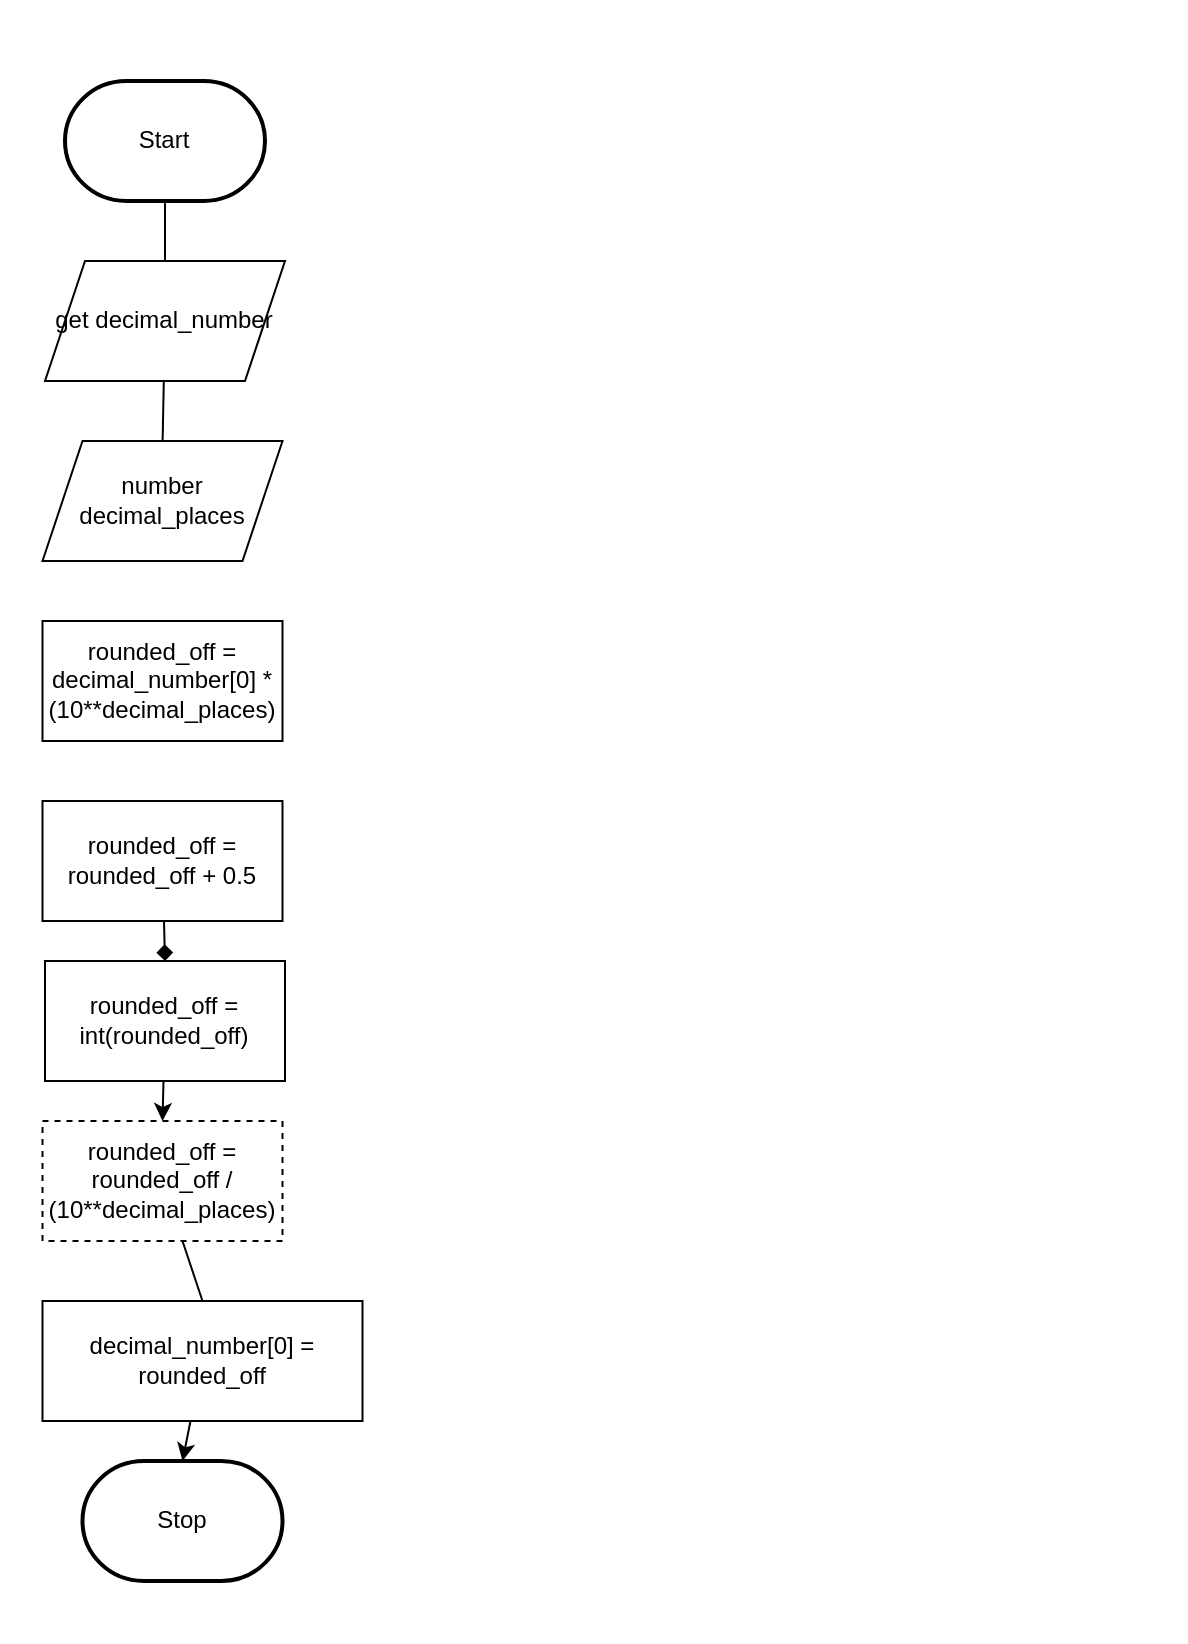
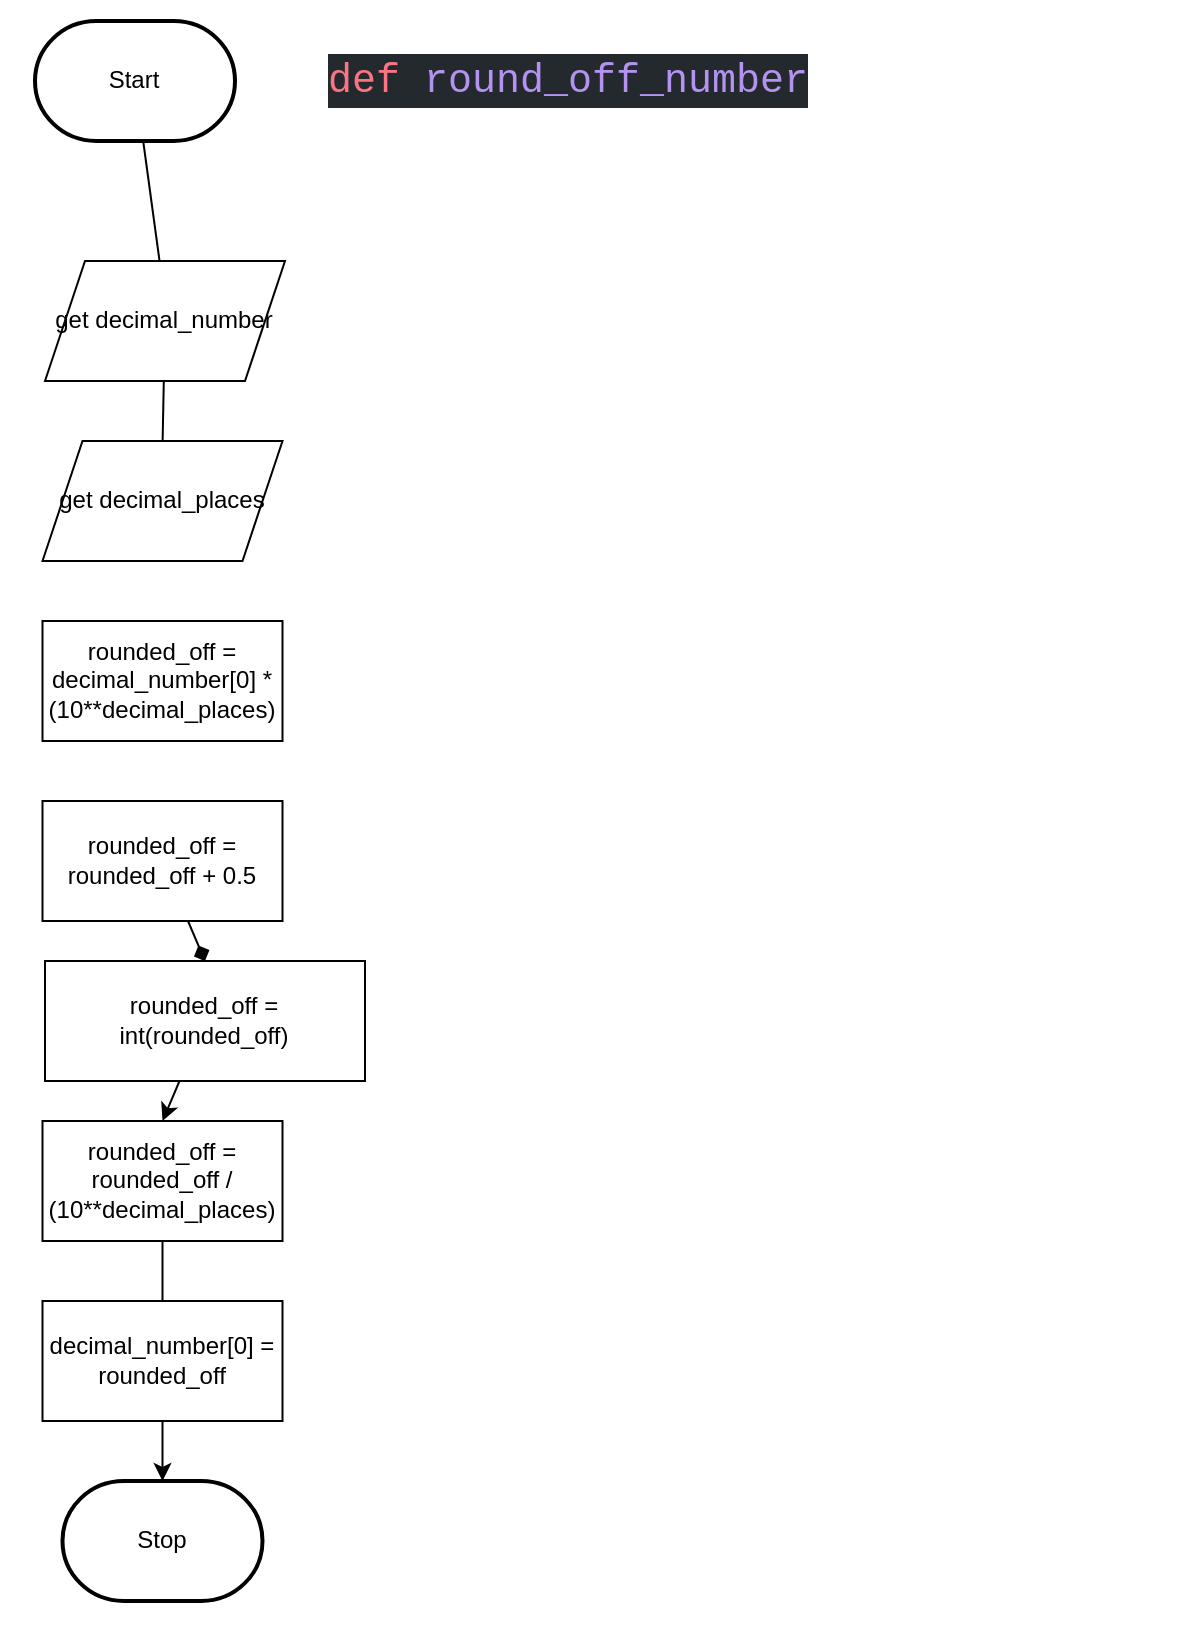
node "def round_off_number": added
node "Start": moved (165, 141) -> (135, 81)
node "number decimal_places": label "number decimal_places" -> "get decimal_places"
node "rounded_off = int(rounded_off)": size 240x120 -> 320x120
node "rounded_off = rounded_off / (10**decimal_places)": style dashed -> solid
node "decimal_number[0] = rounded_off": size 320x120 -> 240x120
node "Stop": moved (183, 1521) -> (163, 1541)
